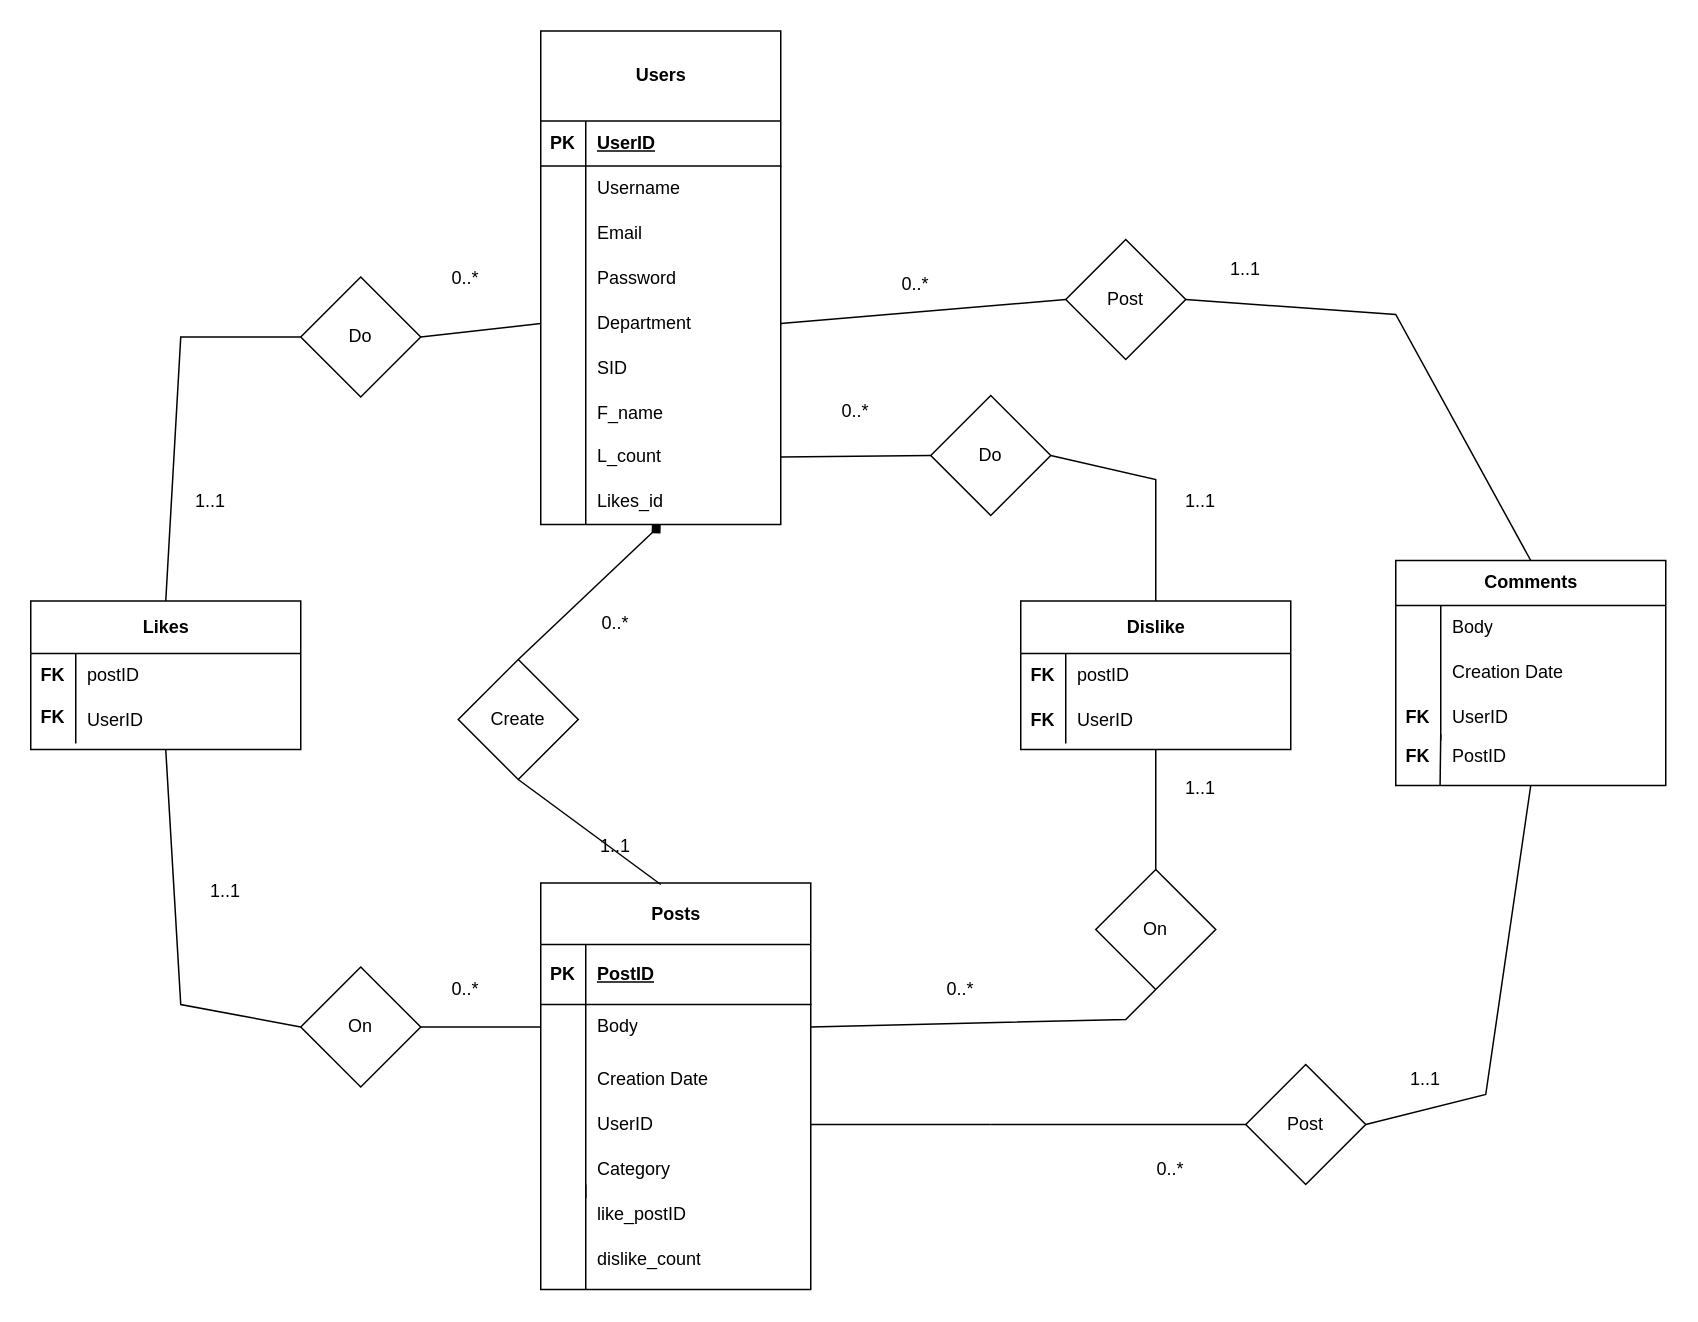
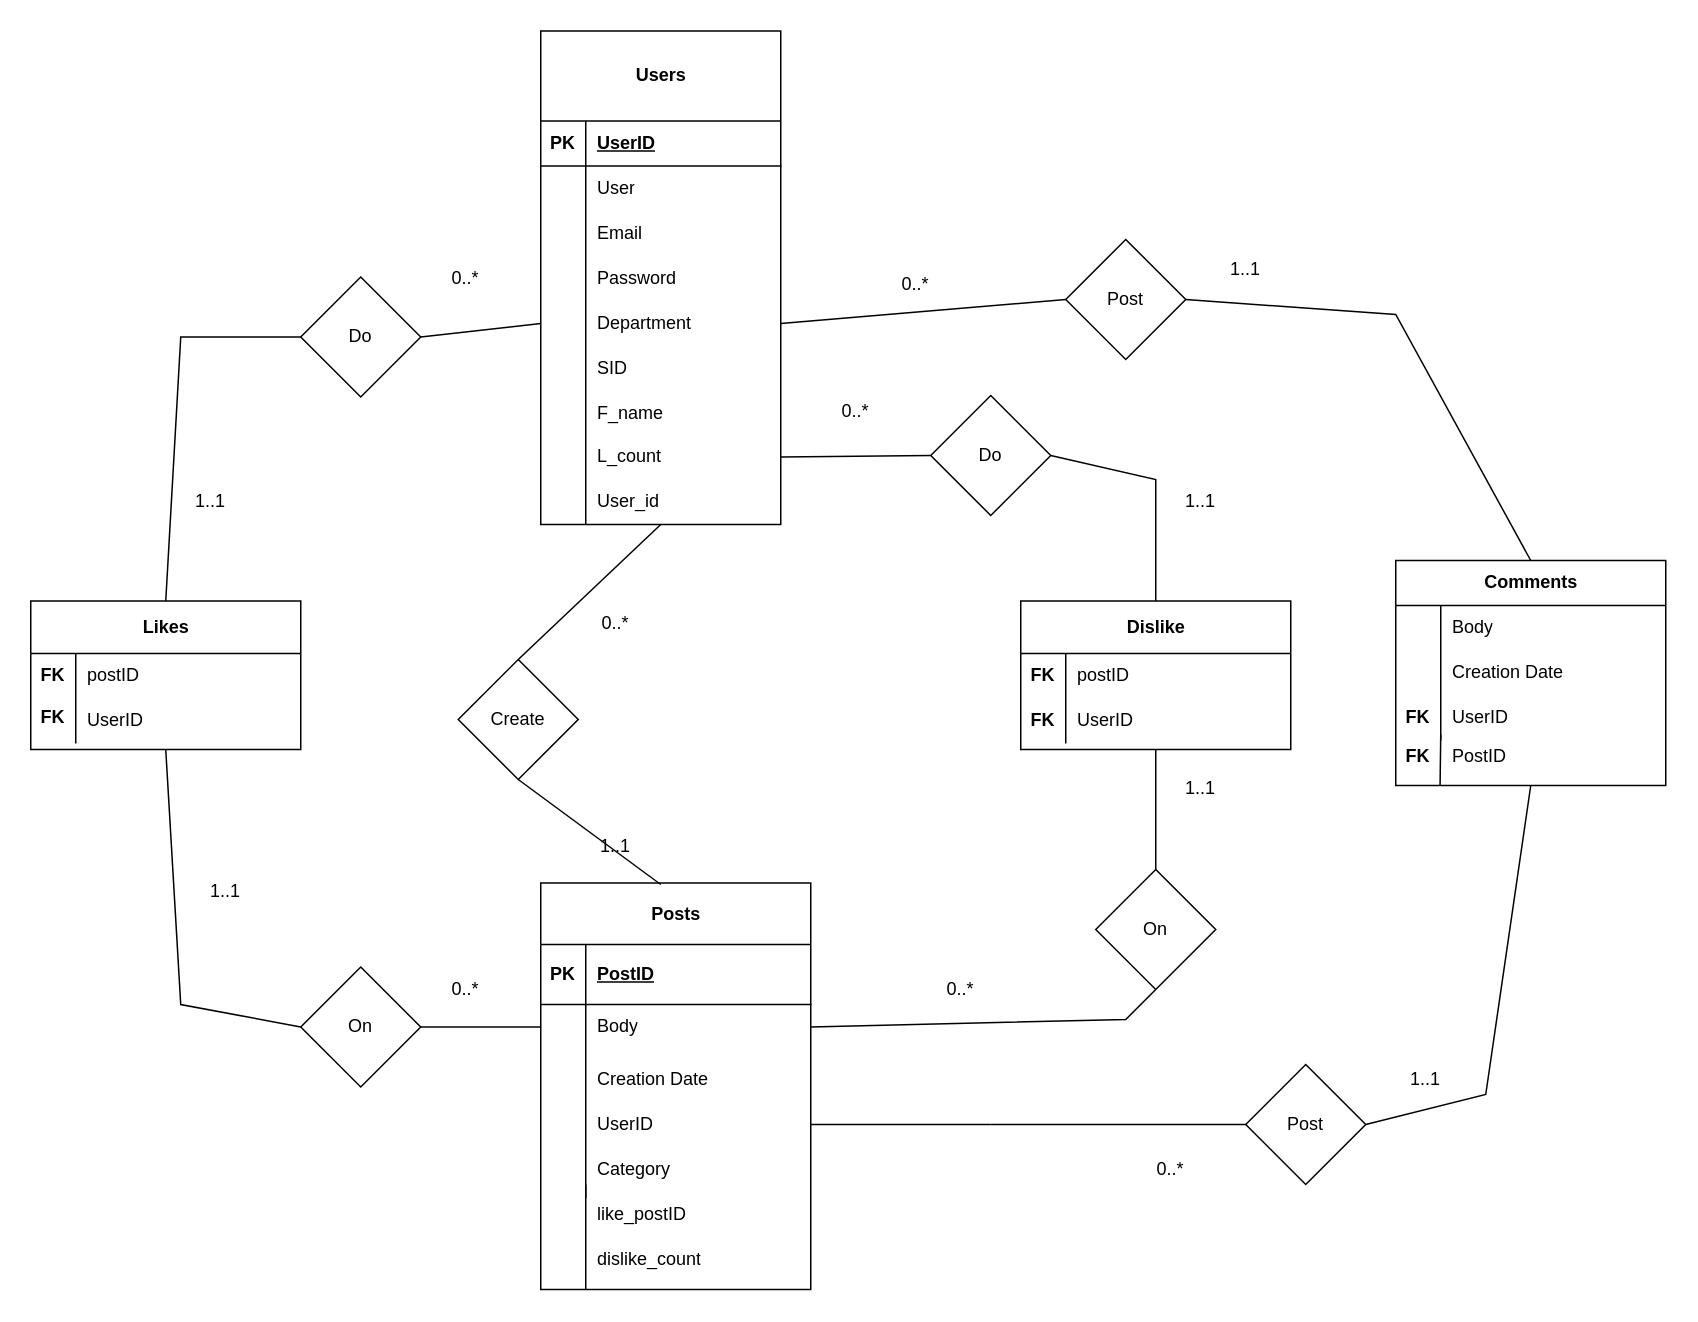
node "Username": label "Username" -> "User"
node "Likes_id": label "Likes_id" -> "User_id"
edge "Create" -> "Users": arrowhead diamond -> none
